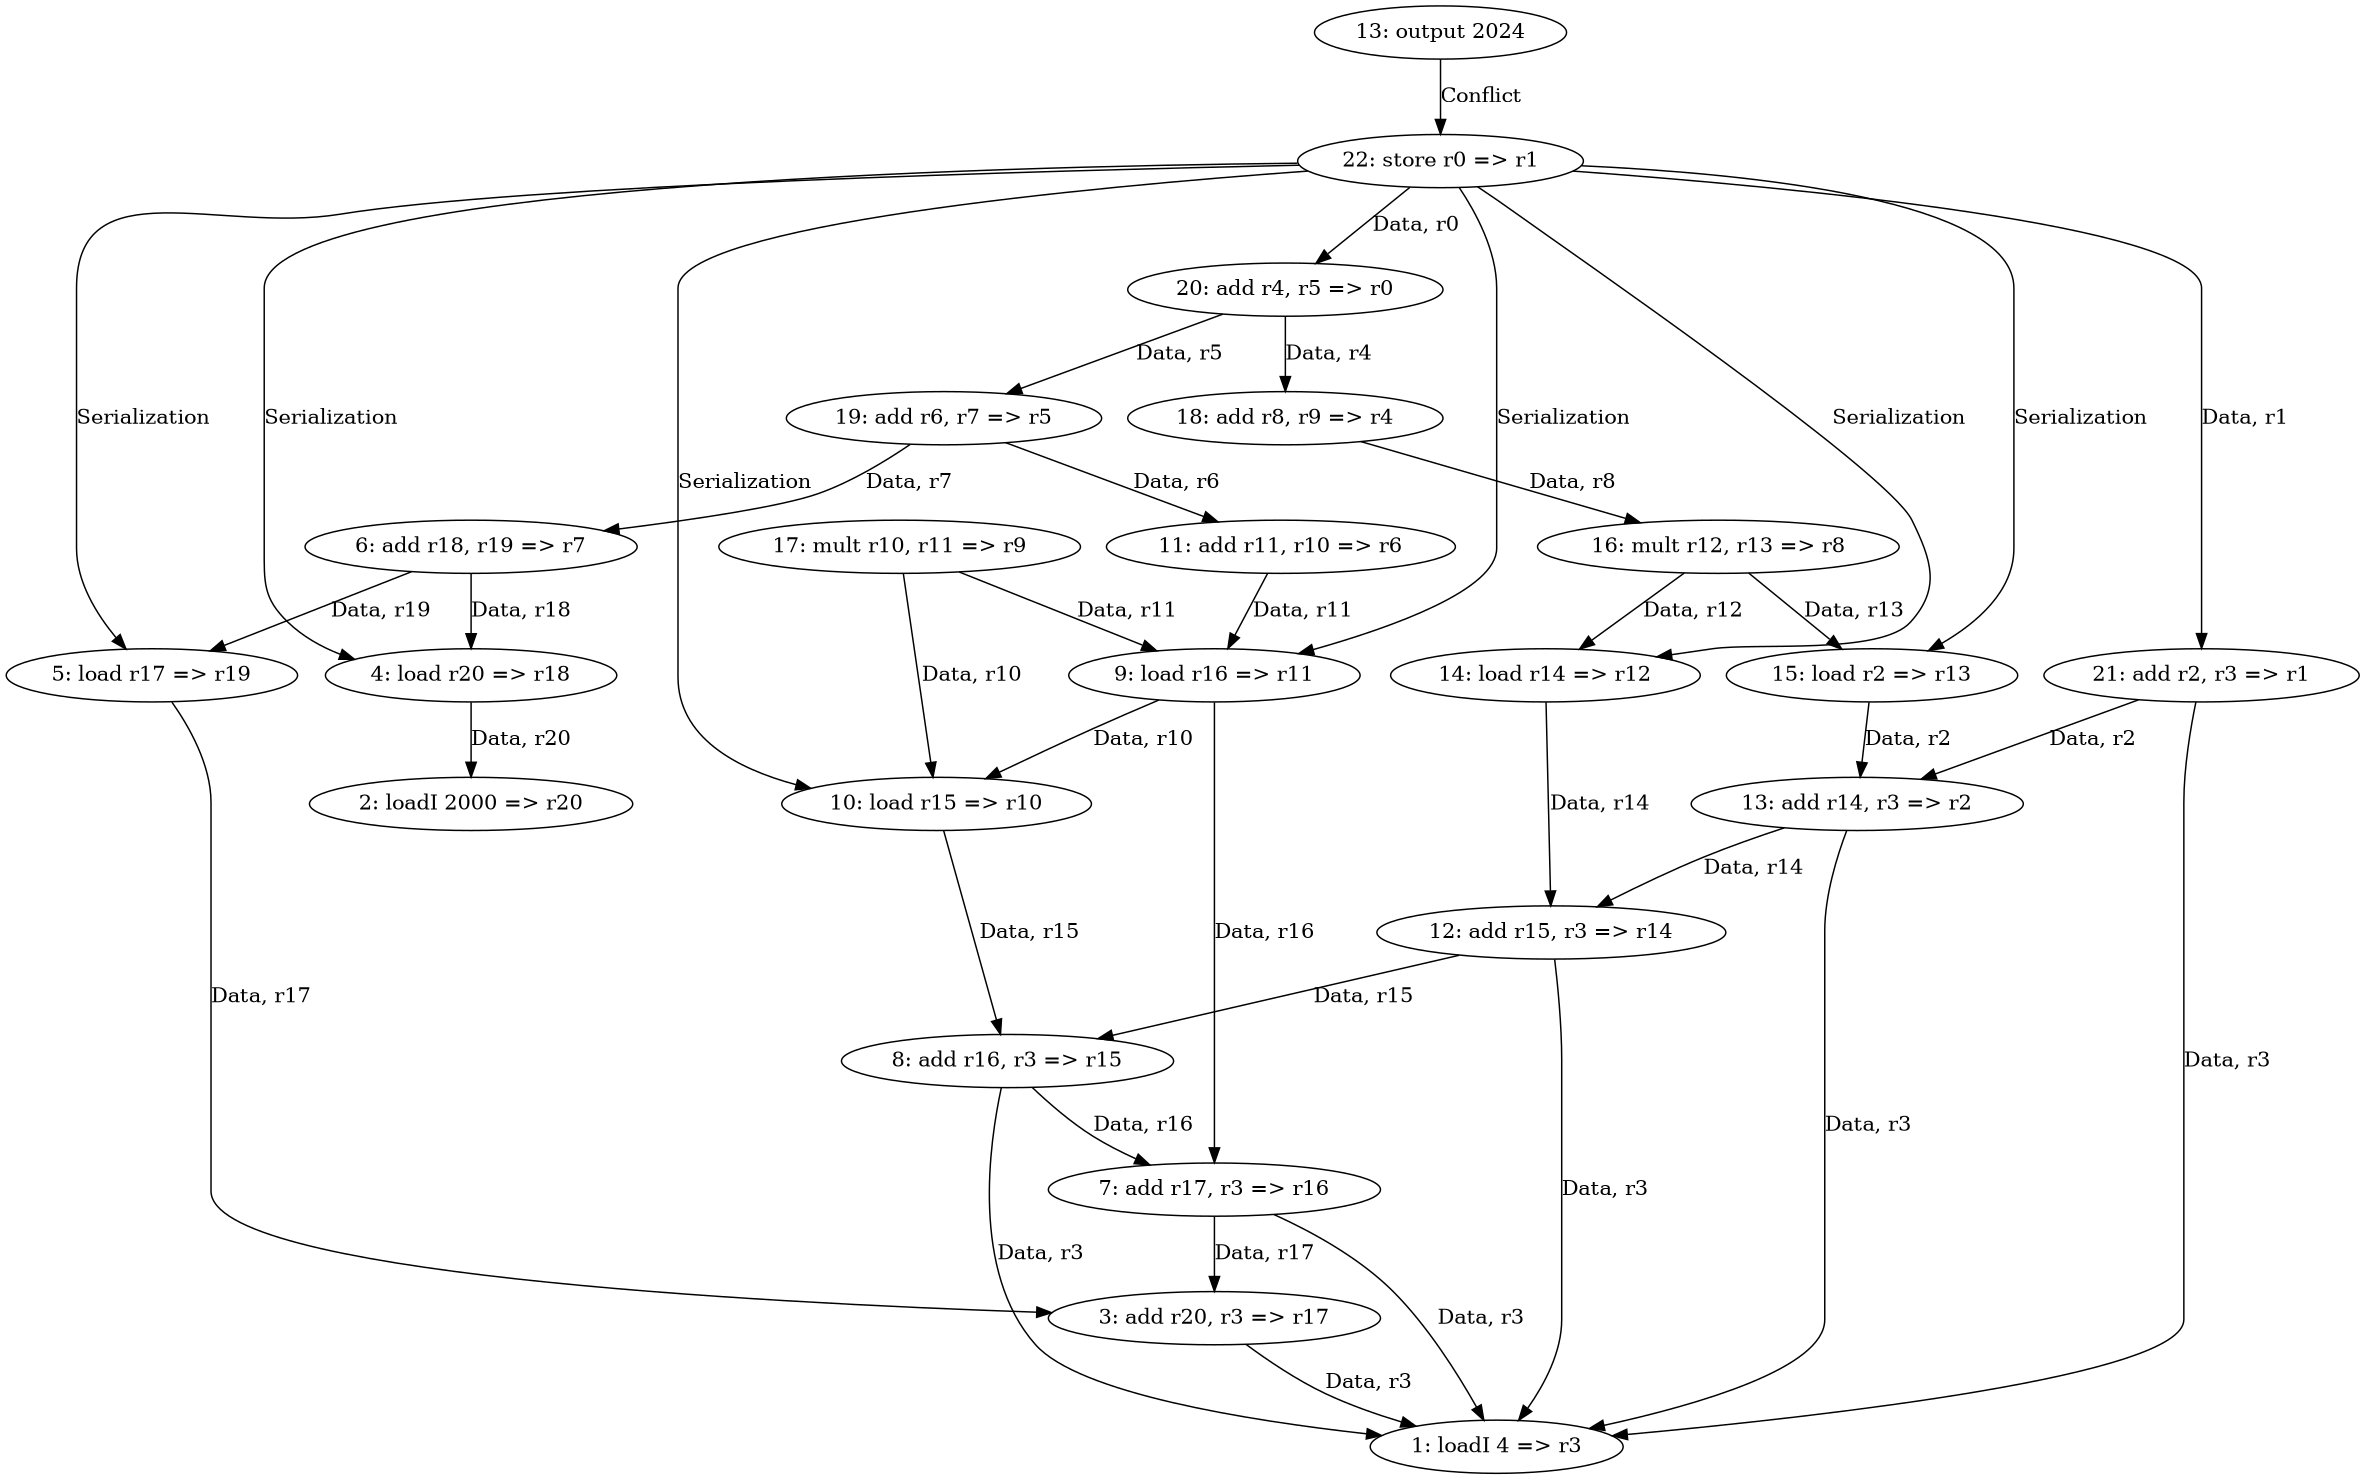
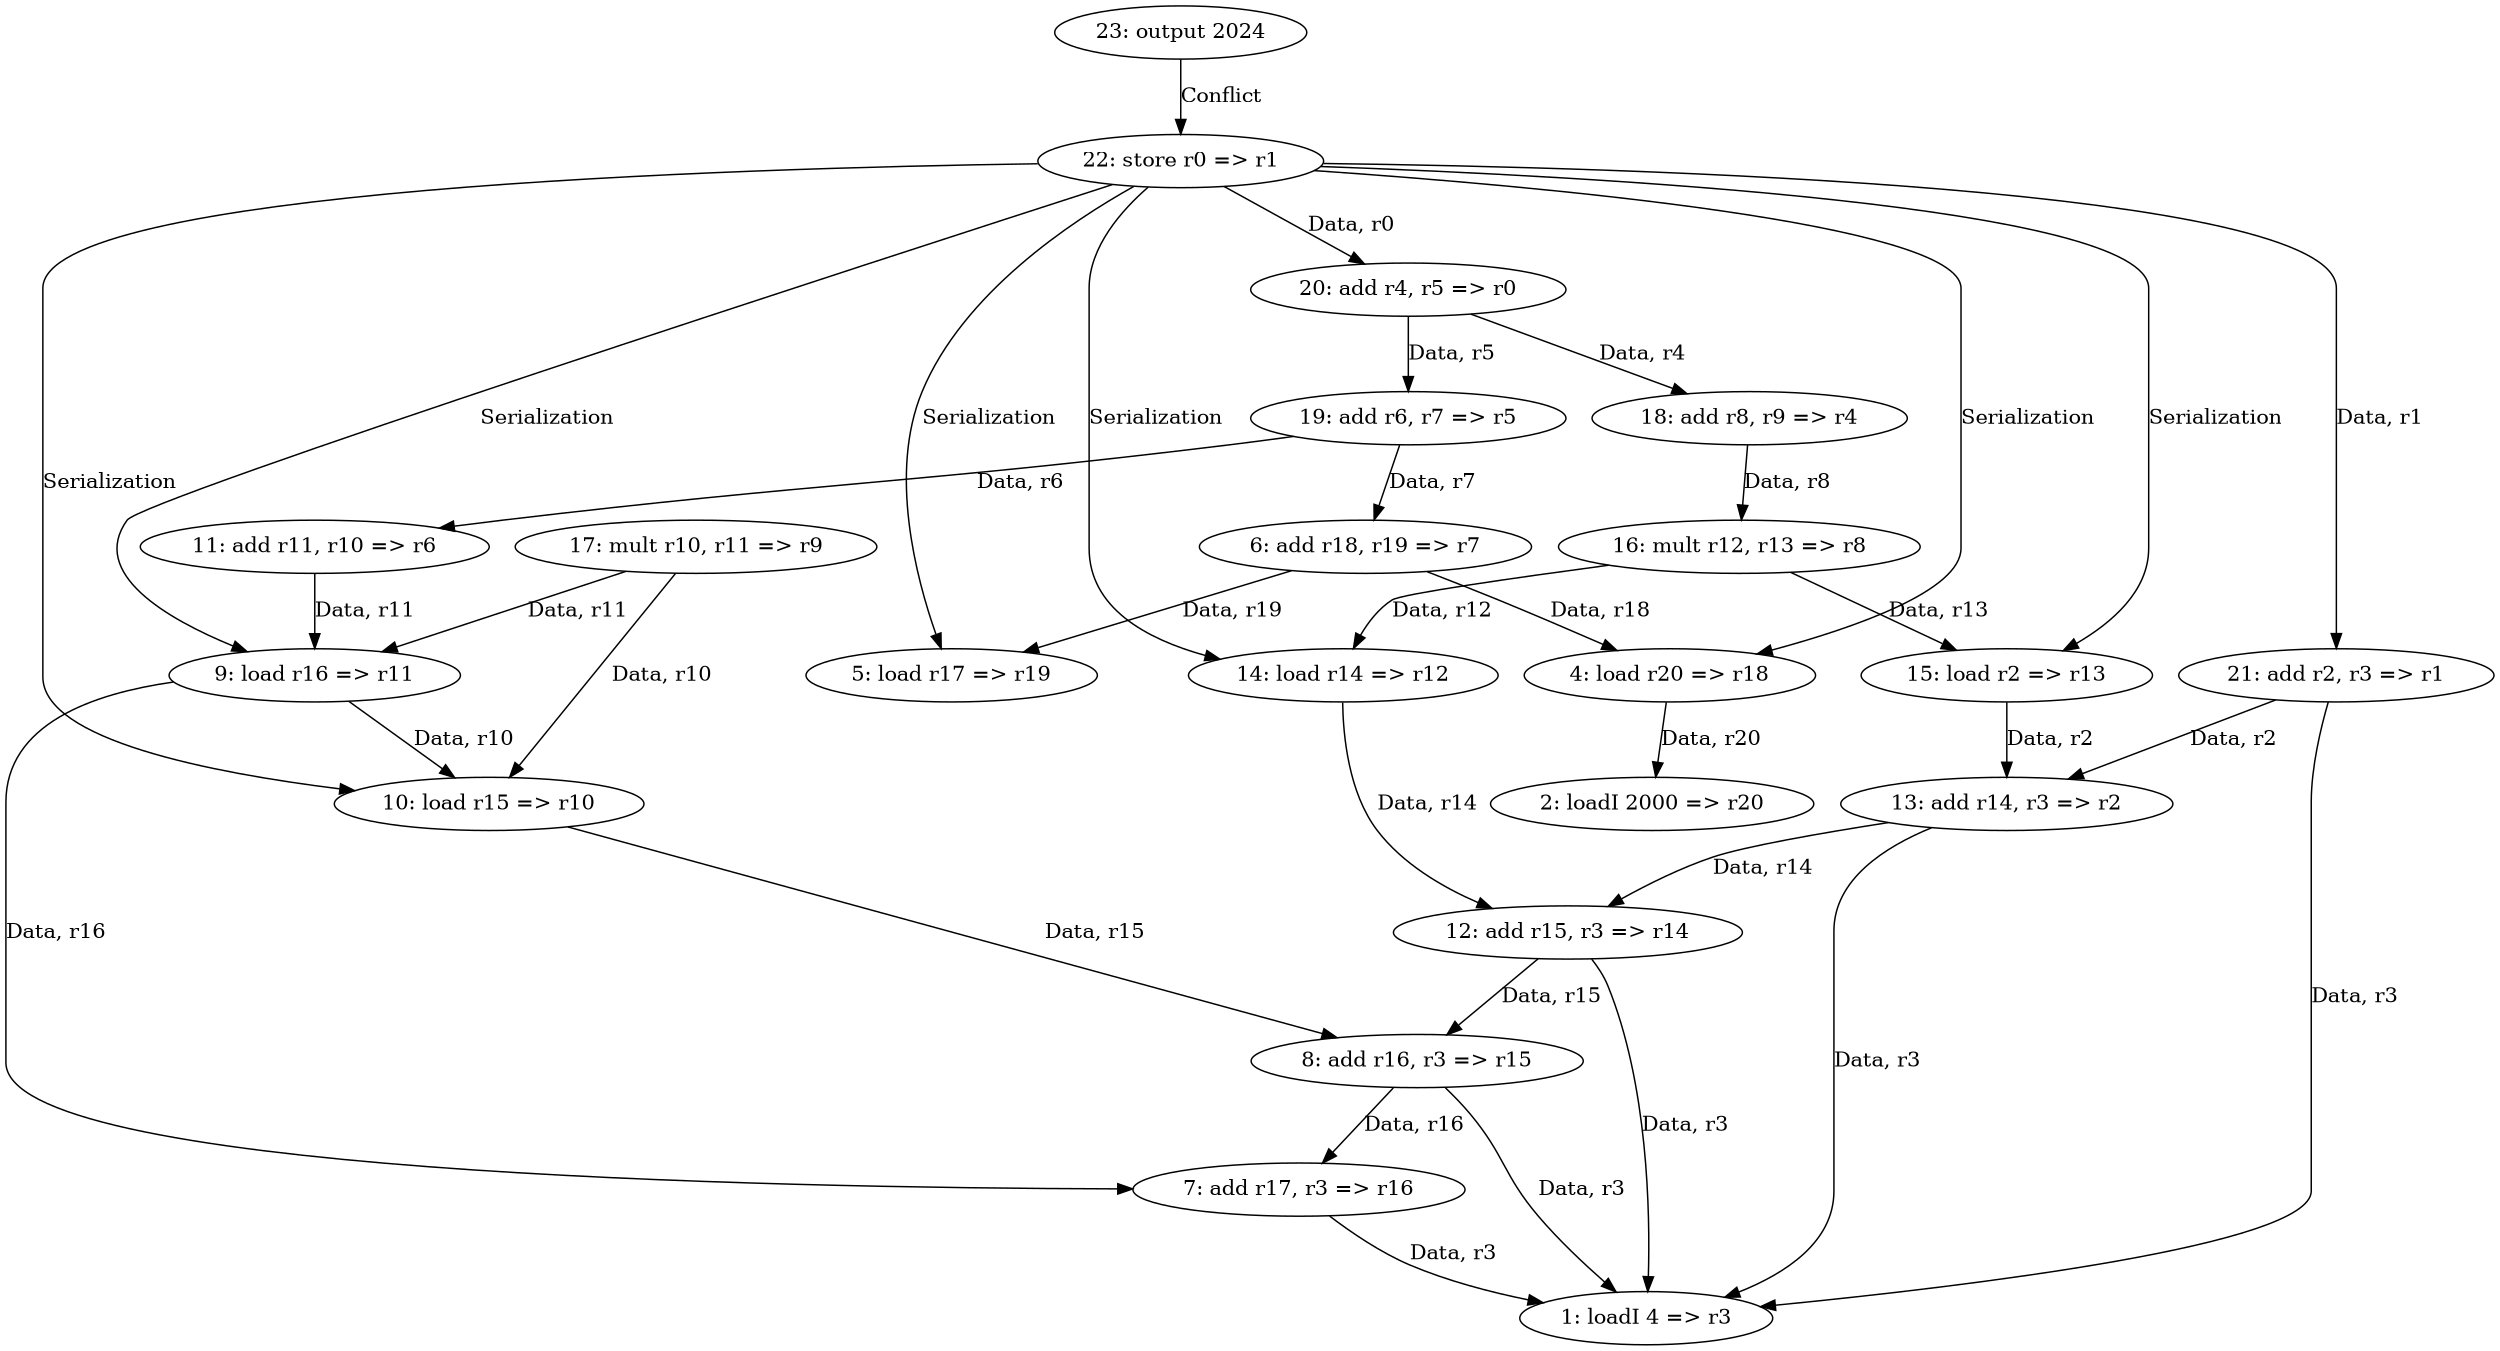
node "13: output 2024": label "13: output 2024" -> "23: output 2024"
node "3: add r20, r3 => r17": removed
